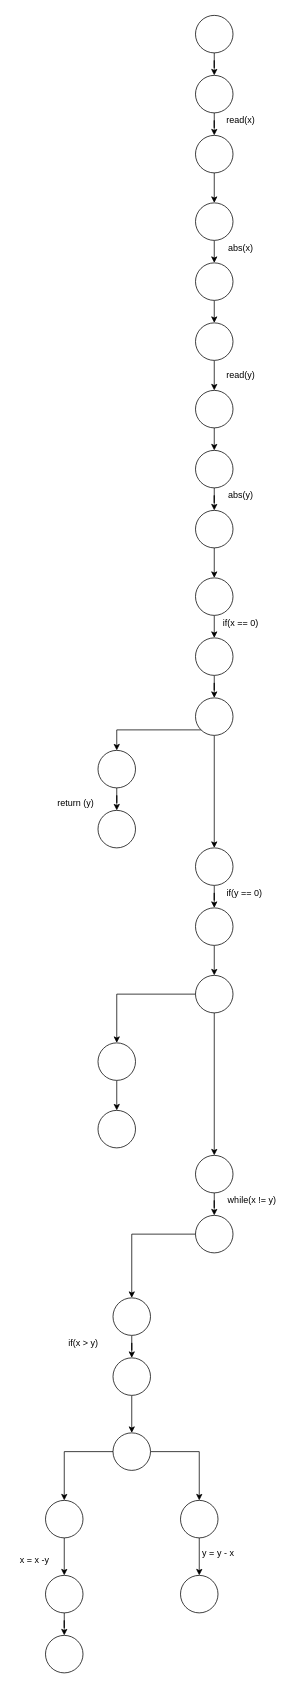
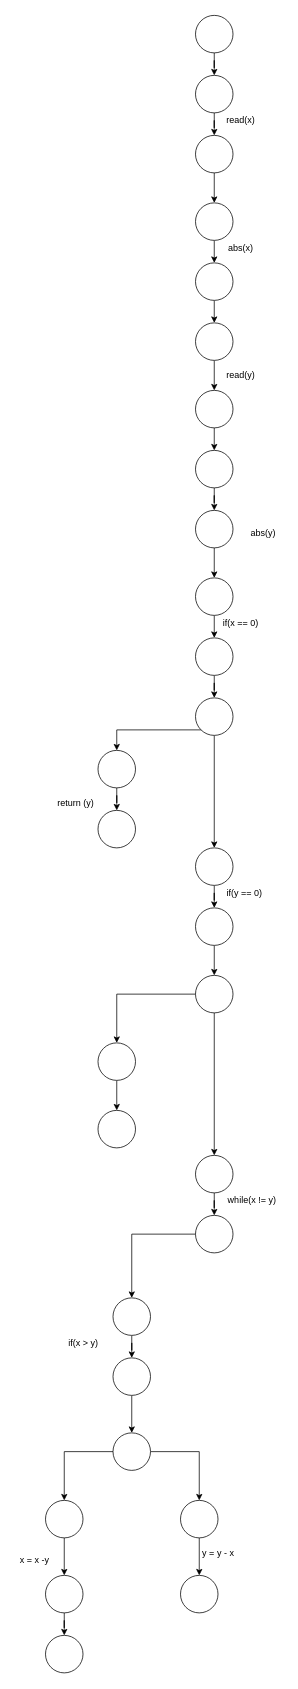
node "abs(y)": moved (240, 495) -> (263, 533)
